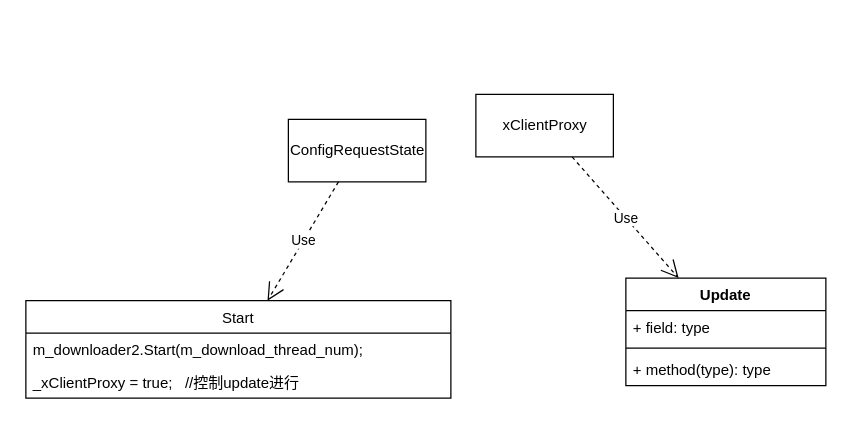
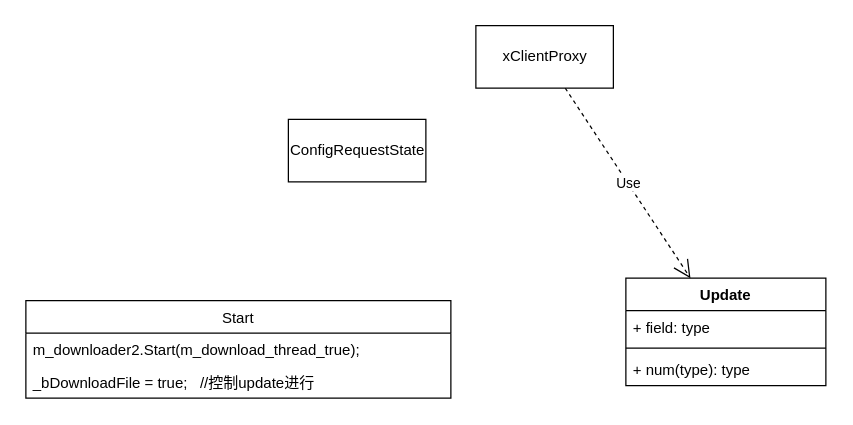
node "xClientProxy": moved (544, 126) -> (544, 57)
edge "ConfigRequestState" -> "Start": removed, label "Use"
node "m_downloader2.Start(m_download_thread_num);": label "m_downloader2.Start(m_download_thread_num);" -> "m_downloader2.Start(m_download_thread_true);"
node "+ method(type): type": label "+ method(type): type" -> "+ num(type): type"
node "_xClientProxy = true; //控制update进行": label "_xClientProxy = true; //控制update进行" -> "_bDownloadFile = true; //控制update进行"
